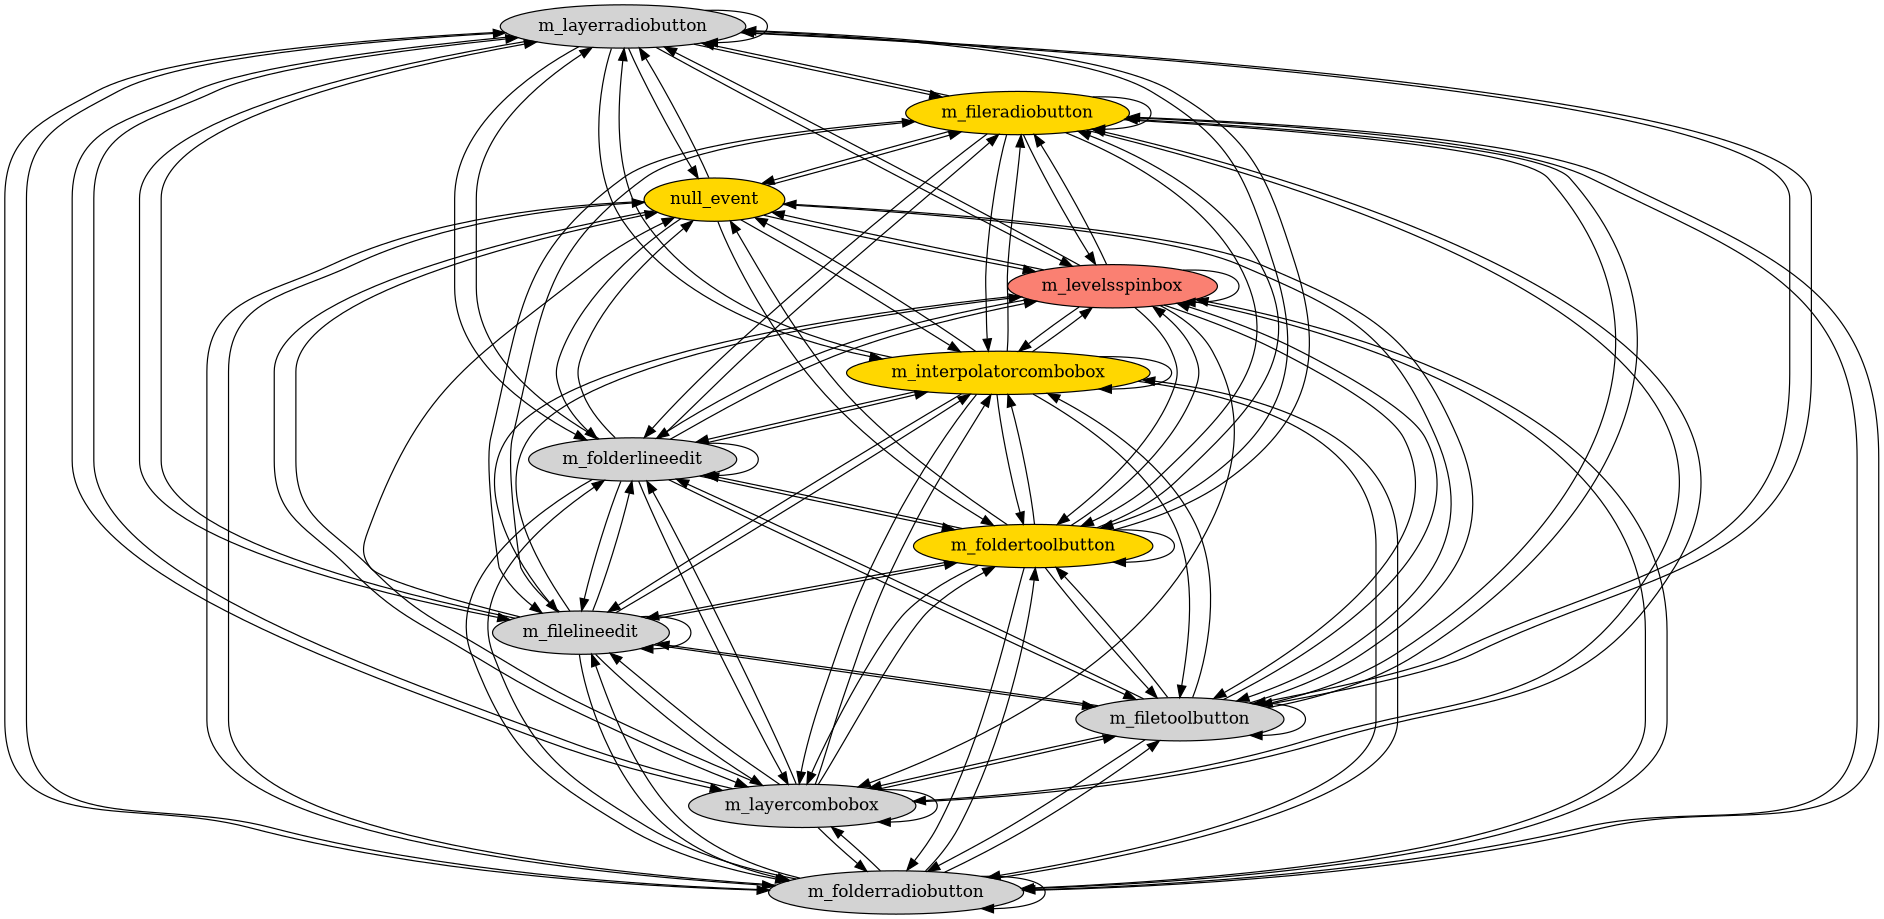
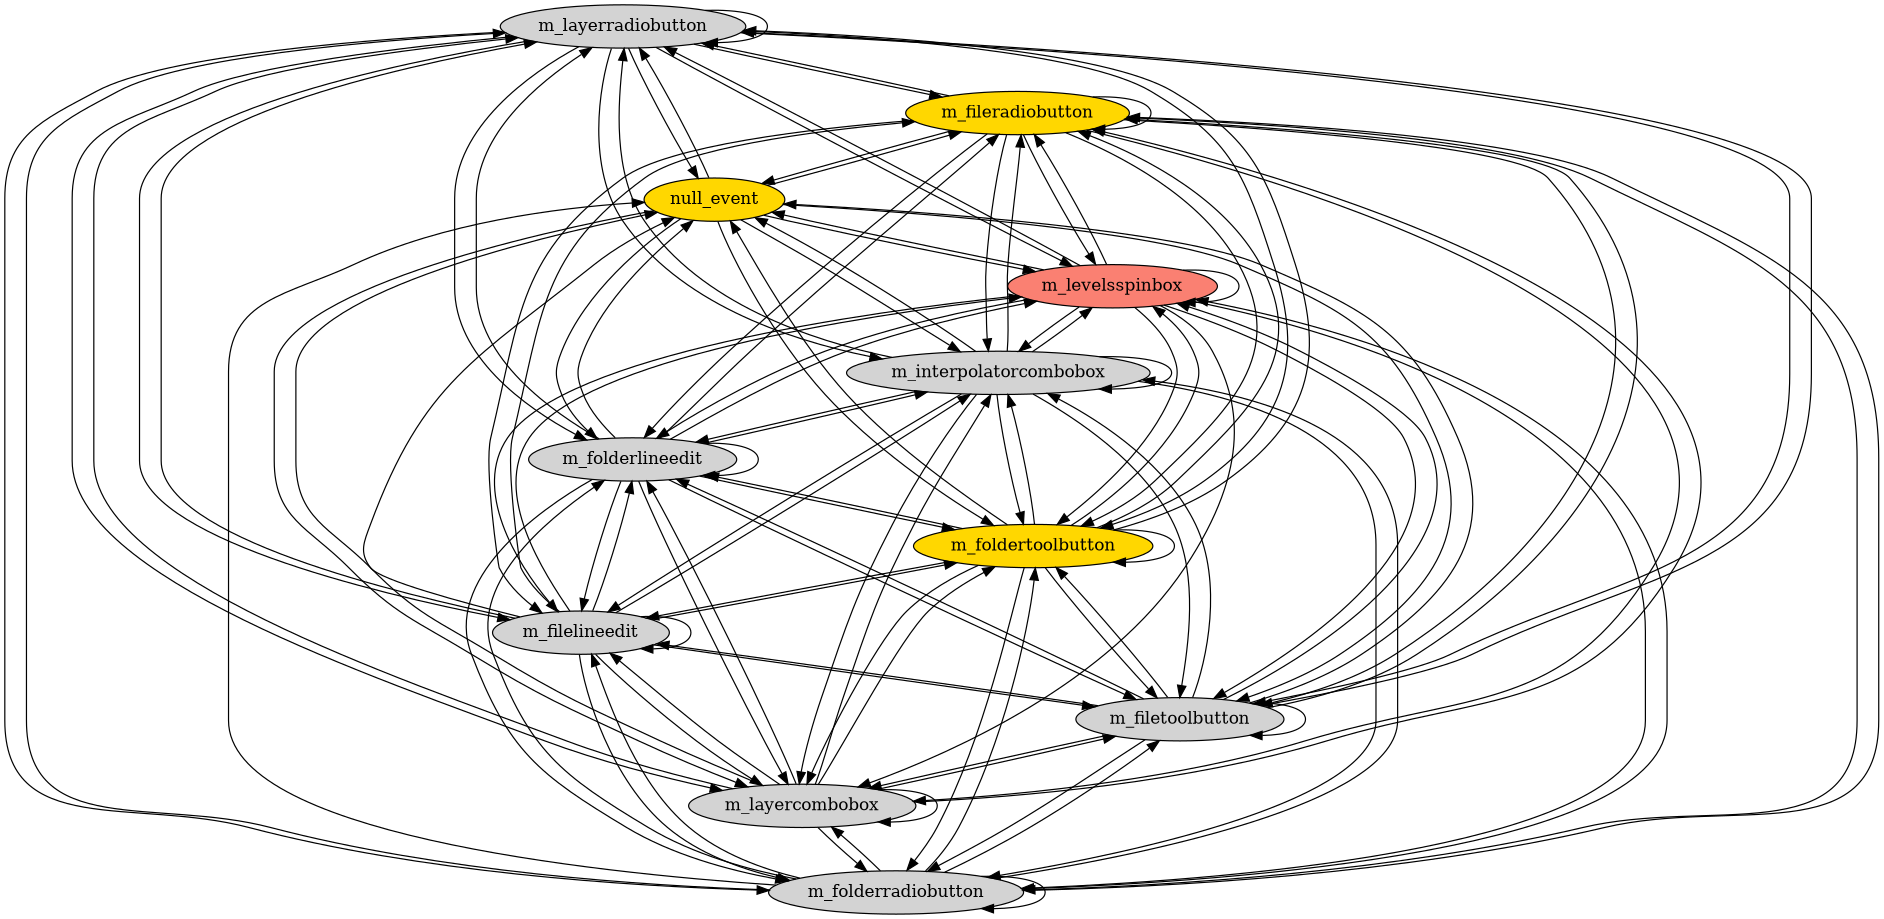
node "m_interpolatorcombobox": fillcolor gold -> lightgrey
edge "null_event" -> "m_folderradiobutton": removed
